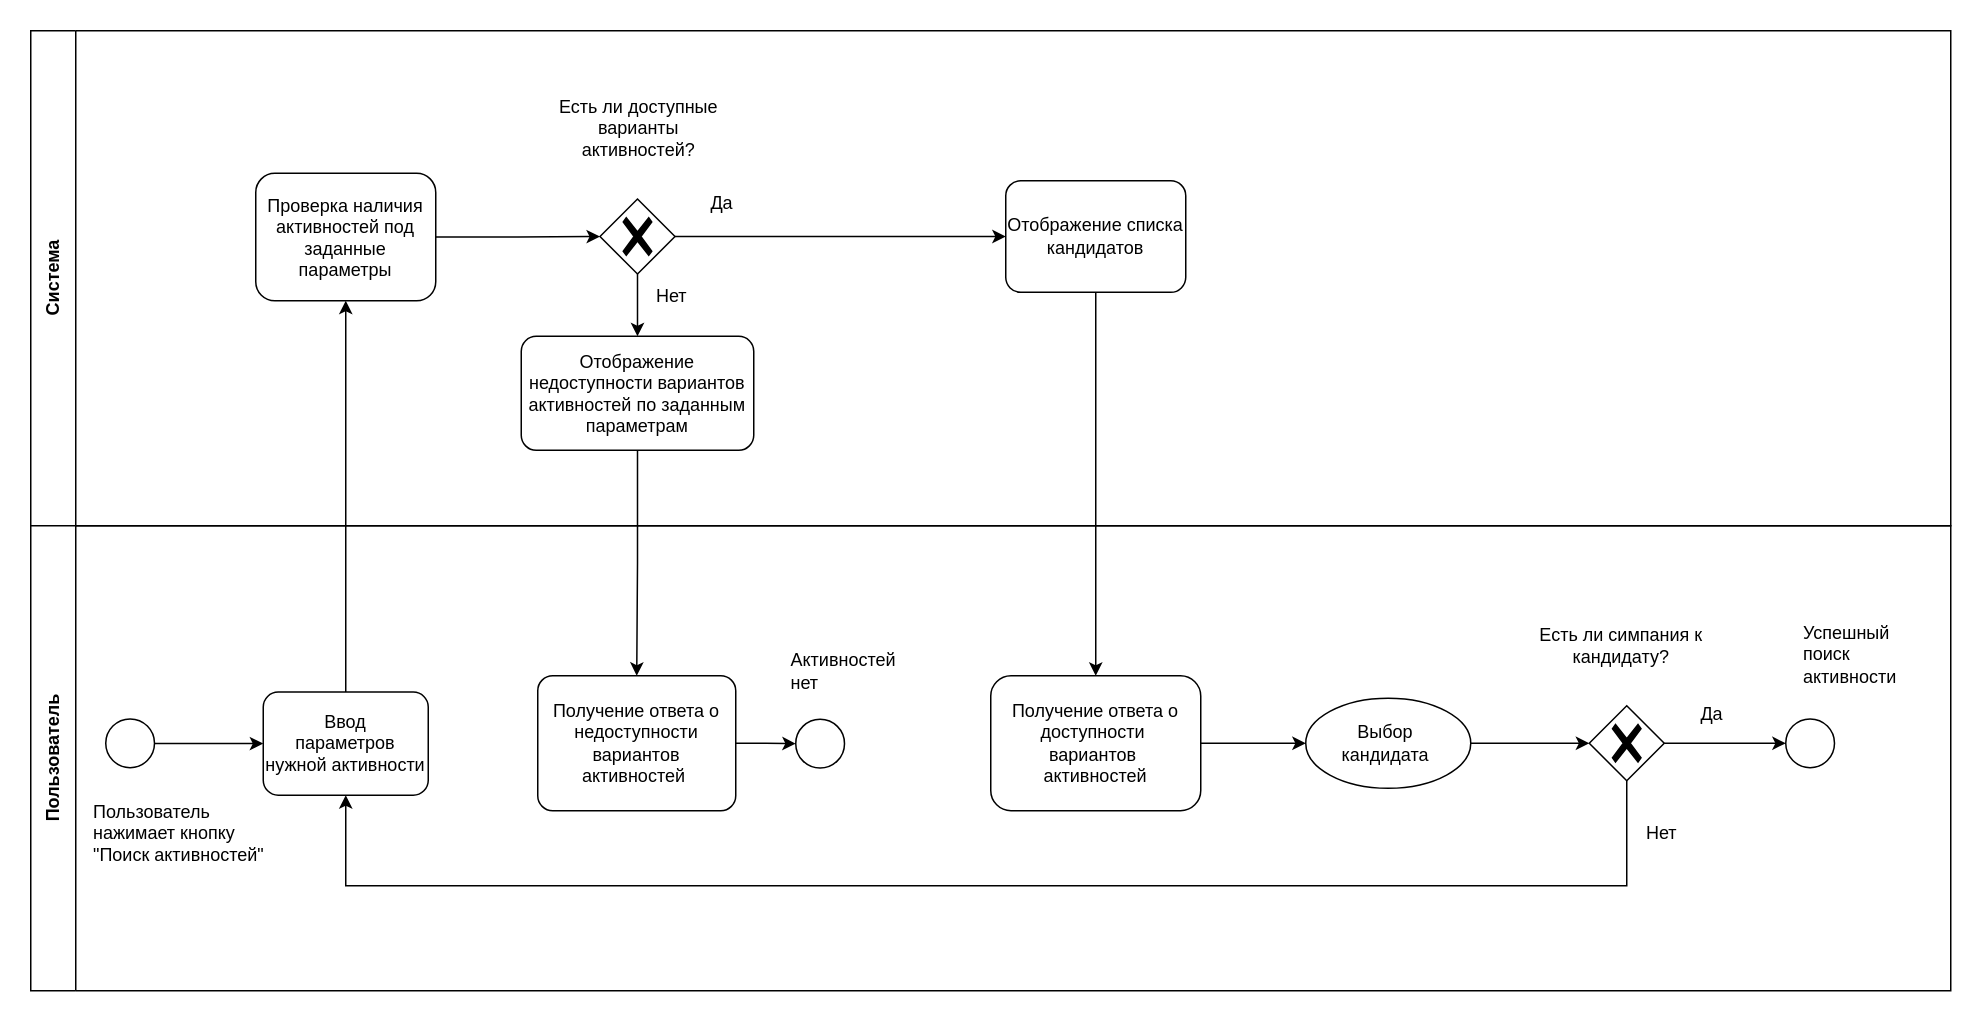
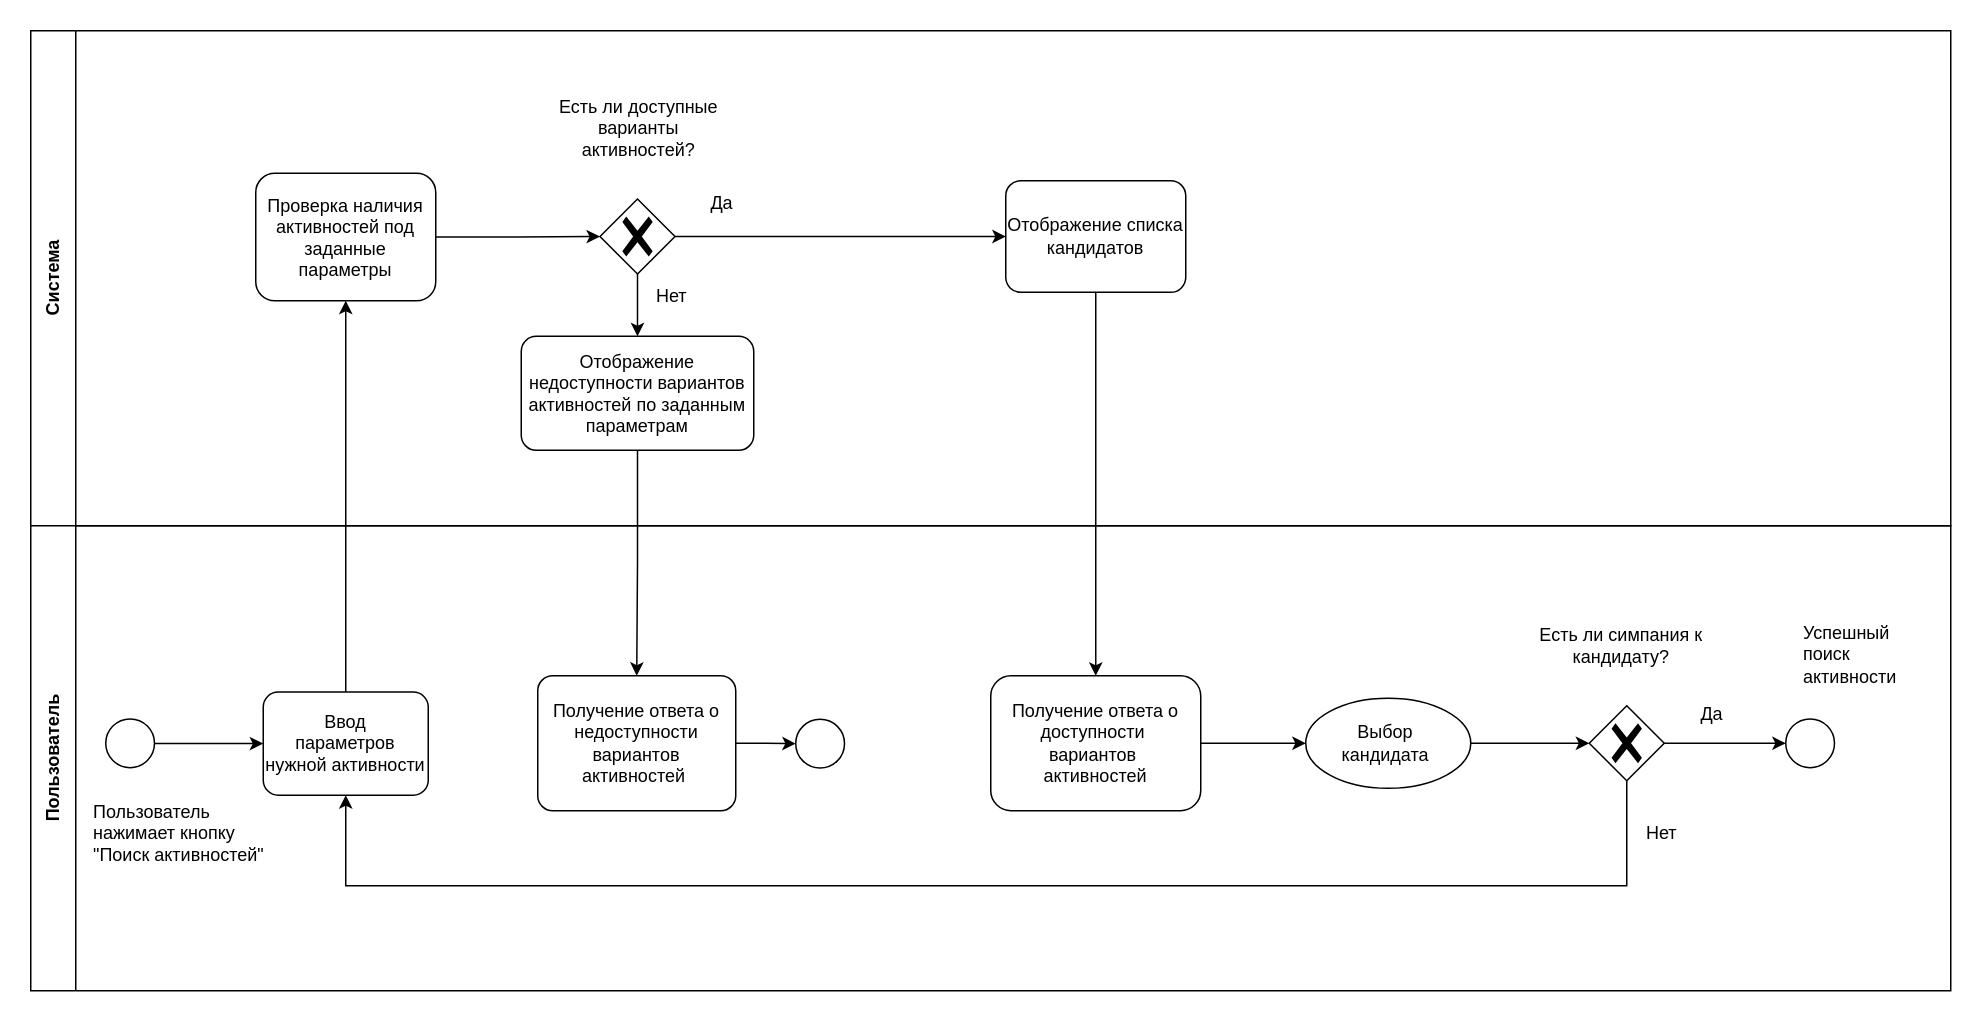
node "Активностей нет": removed
